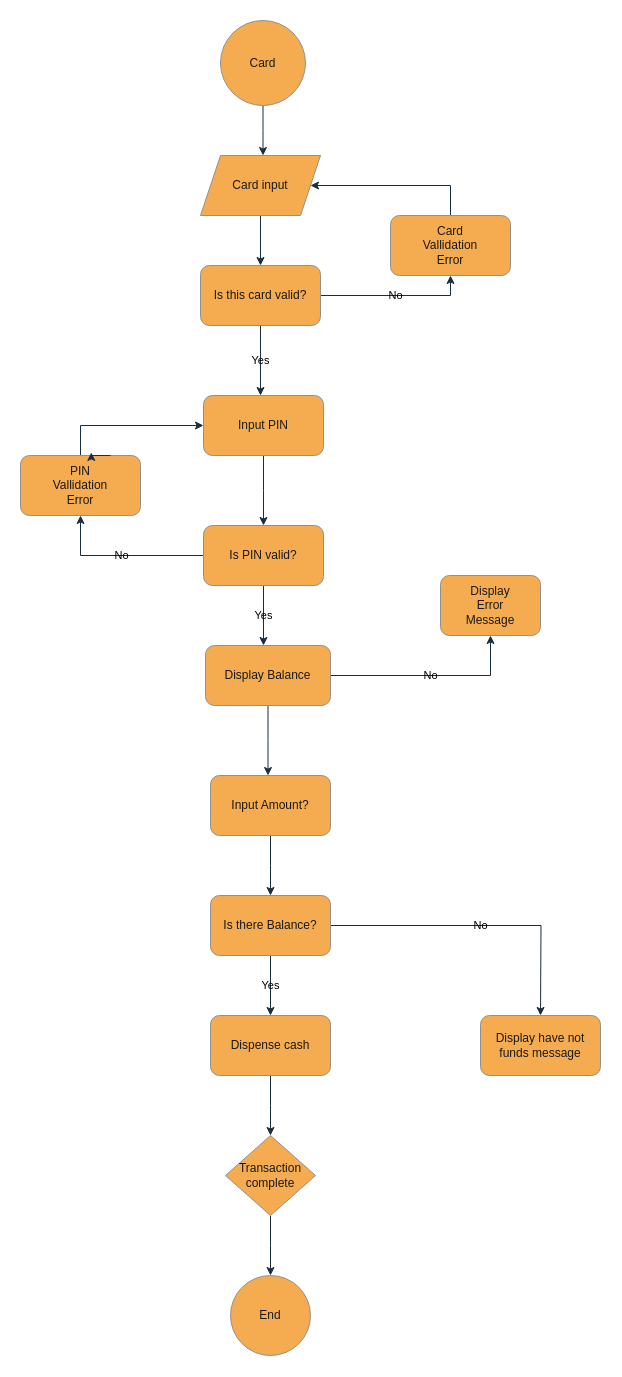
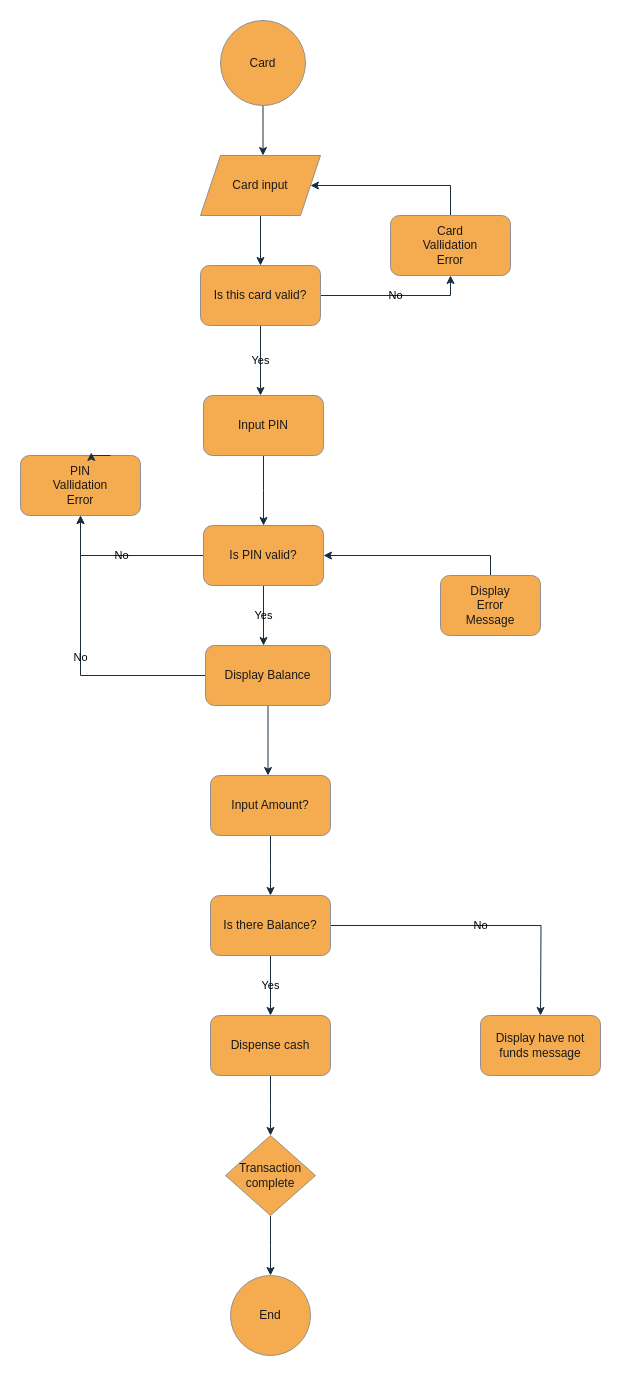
edge "PIN Vallidation Error" -> "Input PIN": removed
edge "Display Error Message" -> "Is PIN valid?": added
edge "Display Balance" -> "Display Error Message": now "Display Balance" -> "PIN Vallidation Error"
